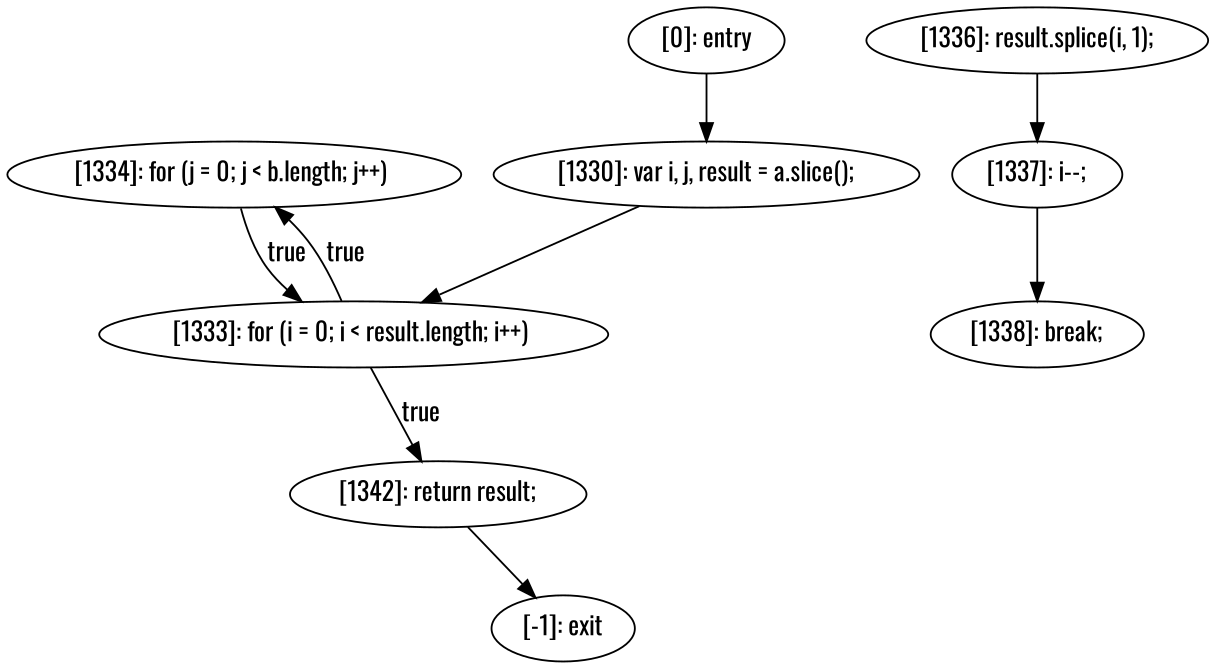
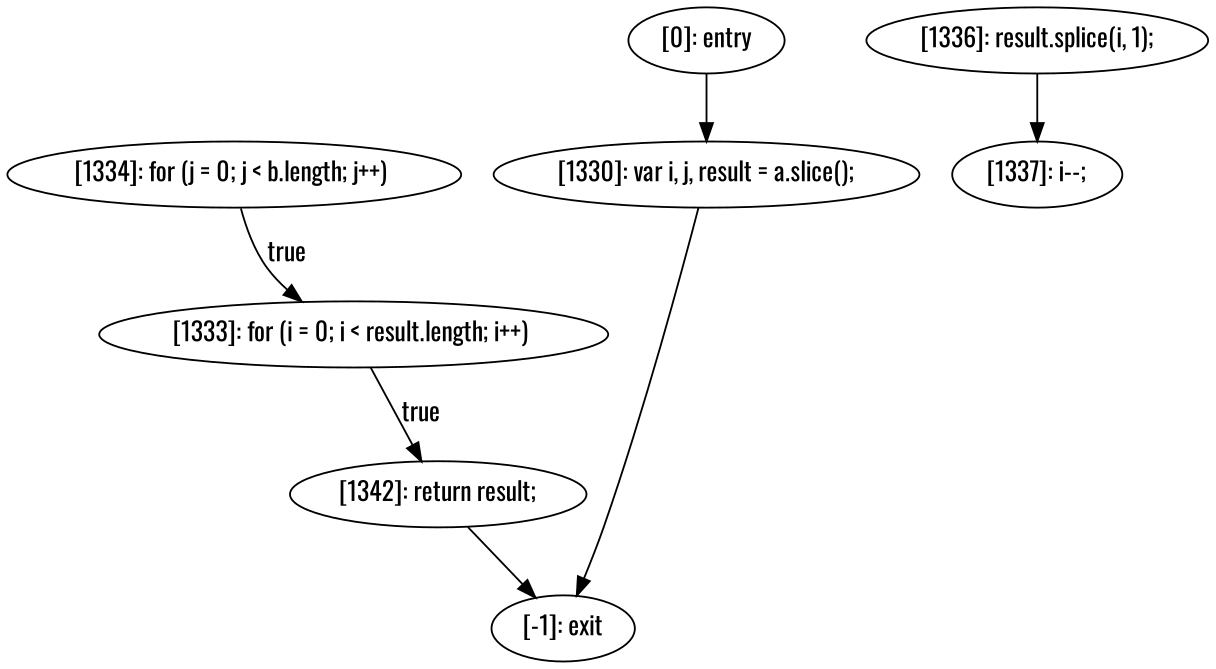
edge "[1330]: var i, j, result = a.slice();" -> "[1333]: for (i = 0; i < result.length; i++)": now "[1330]: var i, j, result = a.slice();" -> "[-1]: exit"
edge "[1333]: for (i = 0; i < result.length; i++)" -> "[1334]: for (j = 0; j < b.length; j++)": removed, label "true"
node "[1338]: break;": removed
